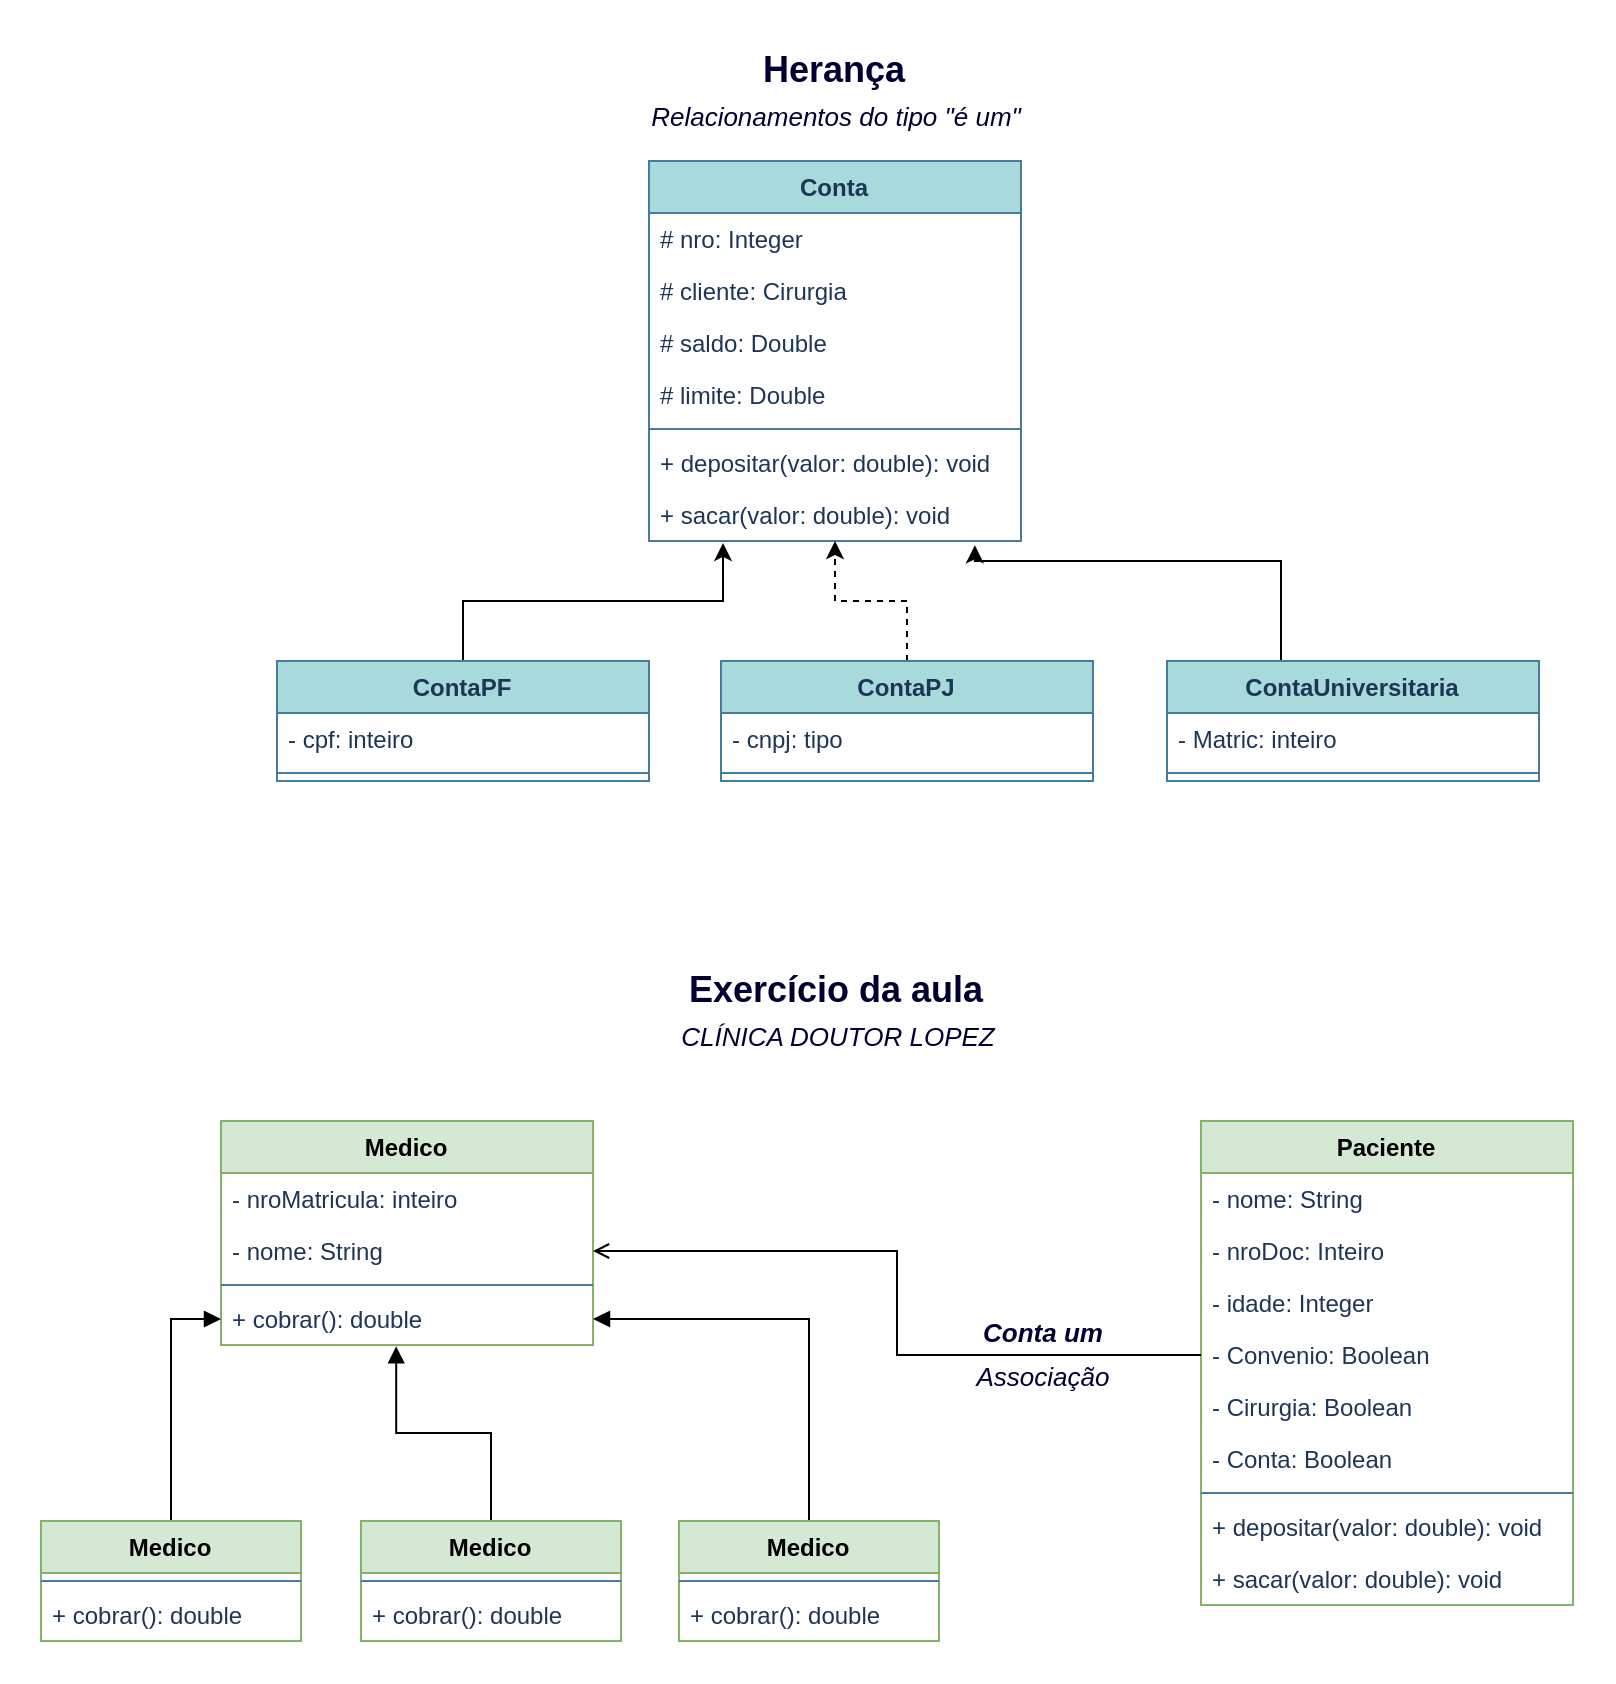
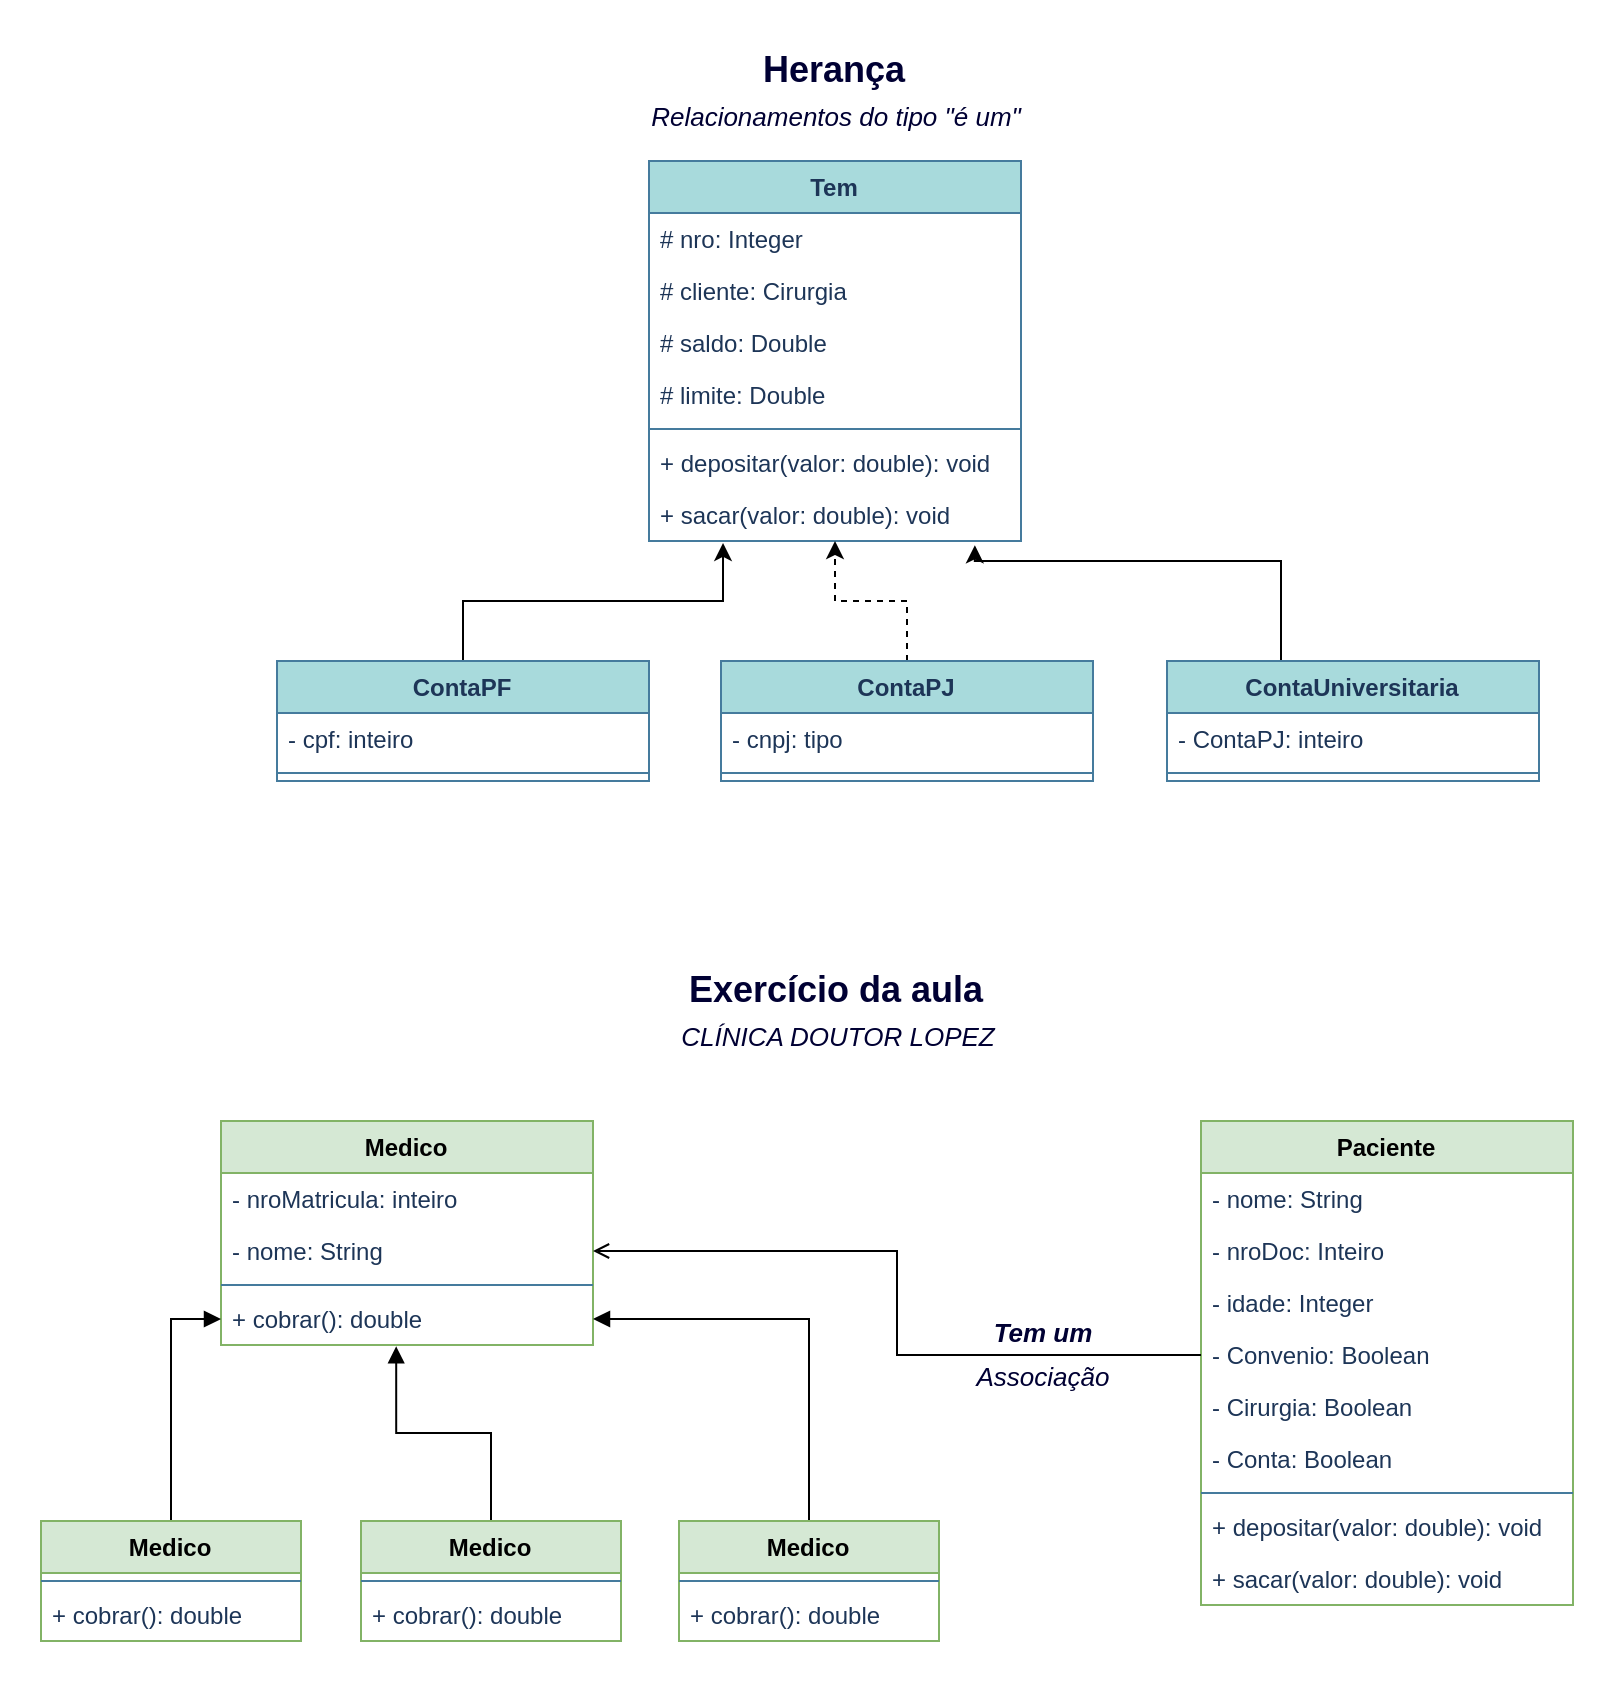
node "Conta": label "Conta" -> "Tem"
node "- Matric: inteiro": label "- Matric: inteiro" -> "- ContaPJ: inteiro"
node "Conta um": label "Conta um" -> "Tem um"
